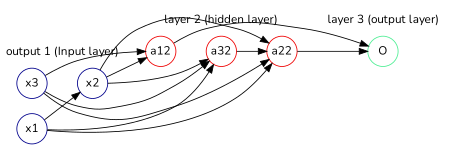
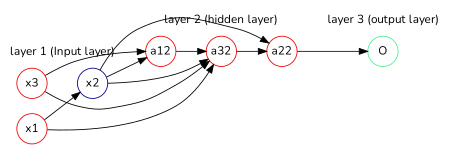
edge "a12" -> "O": now "a12" -> "a32"
cluster "output 1 (Input layer)": label "output 1 (Input layer)" -> "layer 1 (Input layer)"
node "x3": color blue4 -> red2
edge "x3" -> "a22": removed
edge "x1" -> "a22": removed
node "x1": color blue4 -> red2
